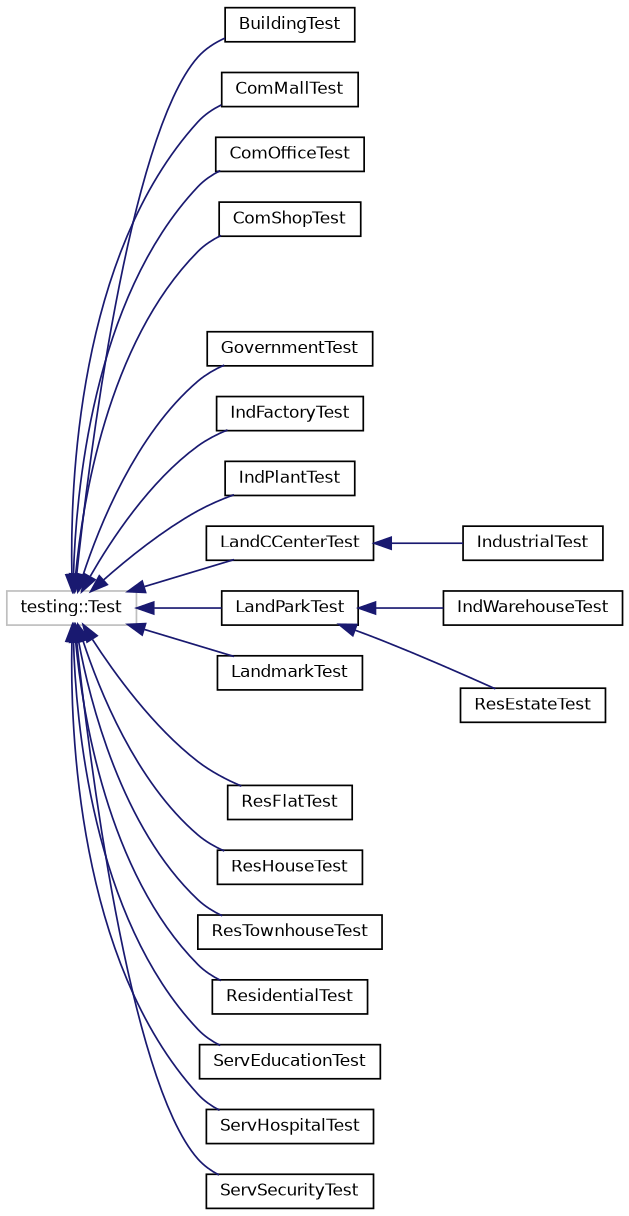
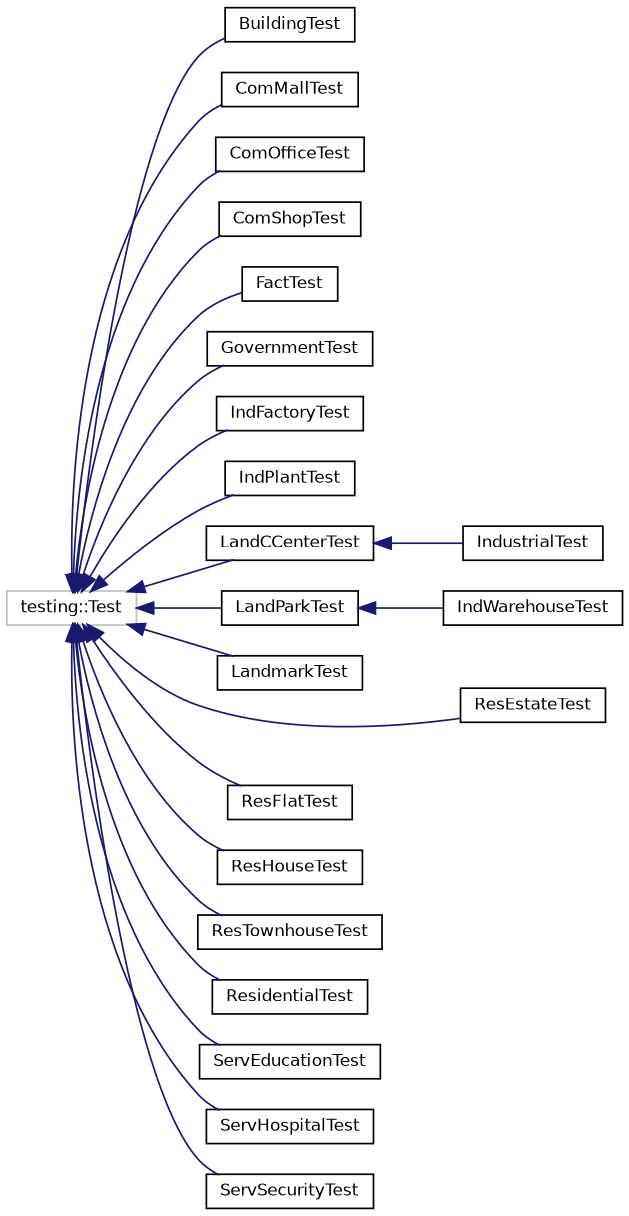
node "FactTest": added
edge "ResEstateTest" -> "LandParkTest": now "ResEstateTest" -> "testing::Test"
